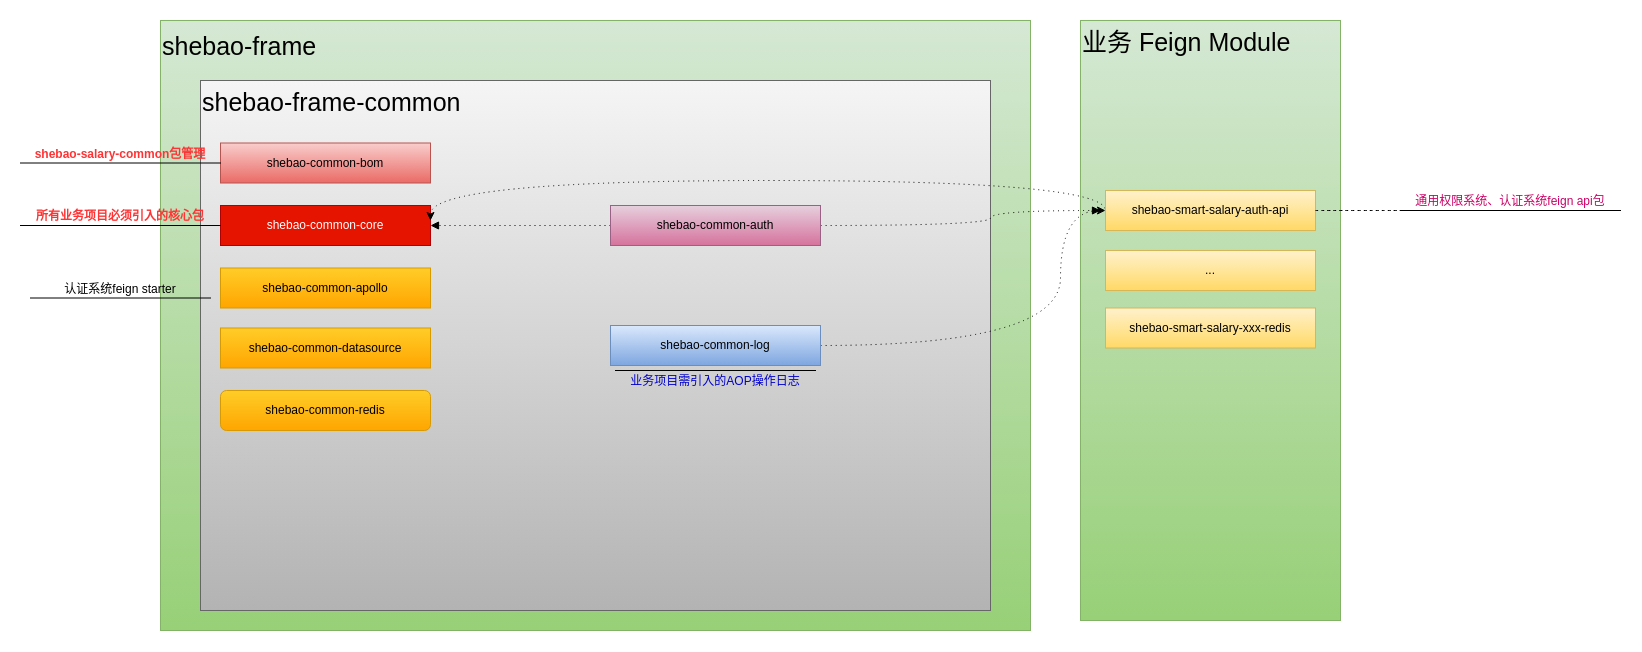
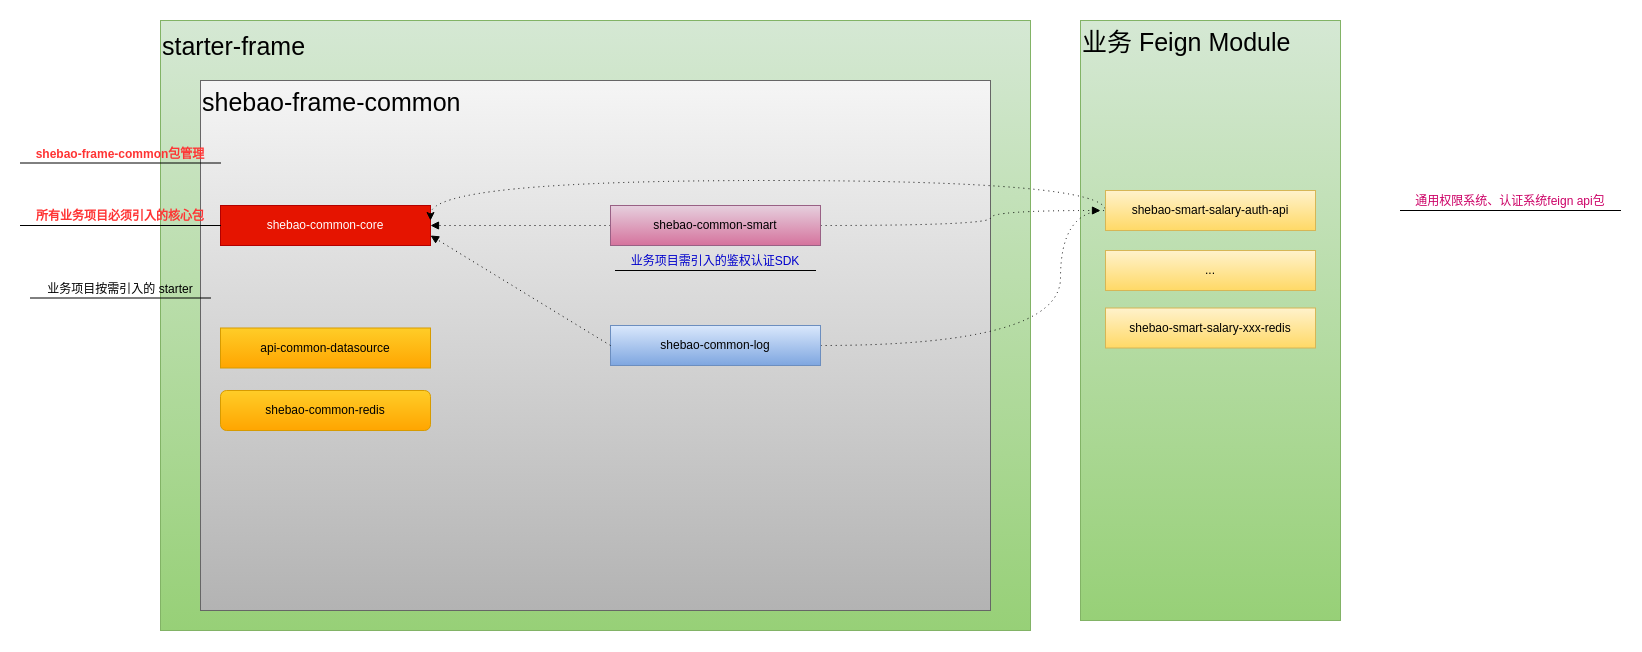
node "shebao-frame": label "shebao-frame" -> "starter-frame"
node "shebao-salary-common包管理": label "shebao-salary-common包管理" -> "shebao-frame-common包管理"
node "shebao-common-bom": removed
edge "通用权限系统、认证系统feign api包" -- "shebao-smart-salary-auth-api": removed
edge "shebao-common-log" -> "shebao-smart-salary-auth-api": arrowhead classic -> none
node "shebao-common-auth": label "shebao-common-auth" -> "shebao-common-smart"
node "业务项目需引入的鉴权认证SDK": added
node "认证系统feign starter": label "认证系统feign starter" -> "业务项目按需引入的 starter"
node "shebao-common-apollo": removed
edge "shebao-common-log" -> "shebao-common-core": added
node "shebao-common-datasource": label "shebao-common-datasource" -> "api-common-datasource"
node "业务项目需引入的AOP操作日志": removed
